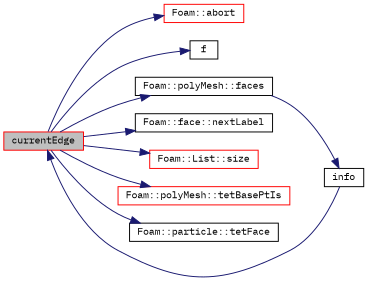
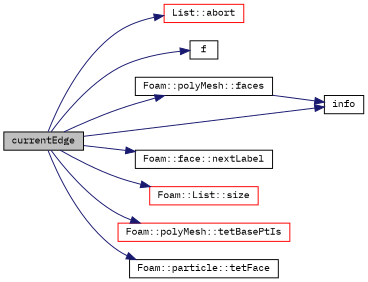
node "Foam::abort": label "Foam::abort" -> "List::abort"
node "currentEdge": color red -> black
edge "info" -> "currentEdge": reversed
